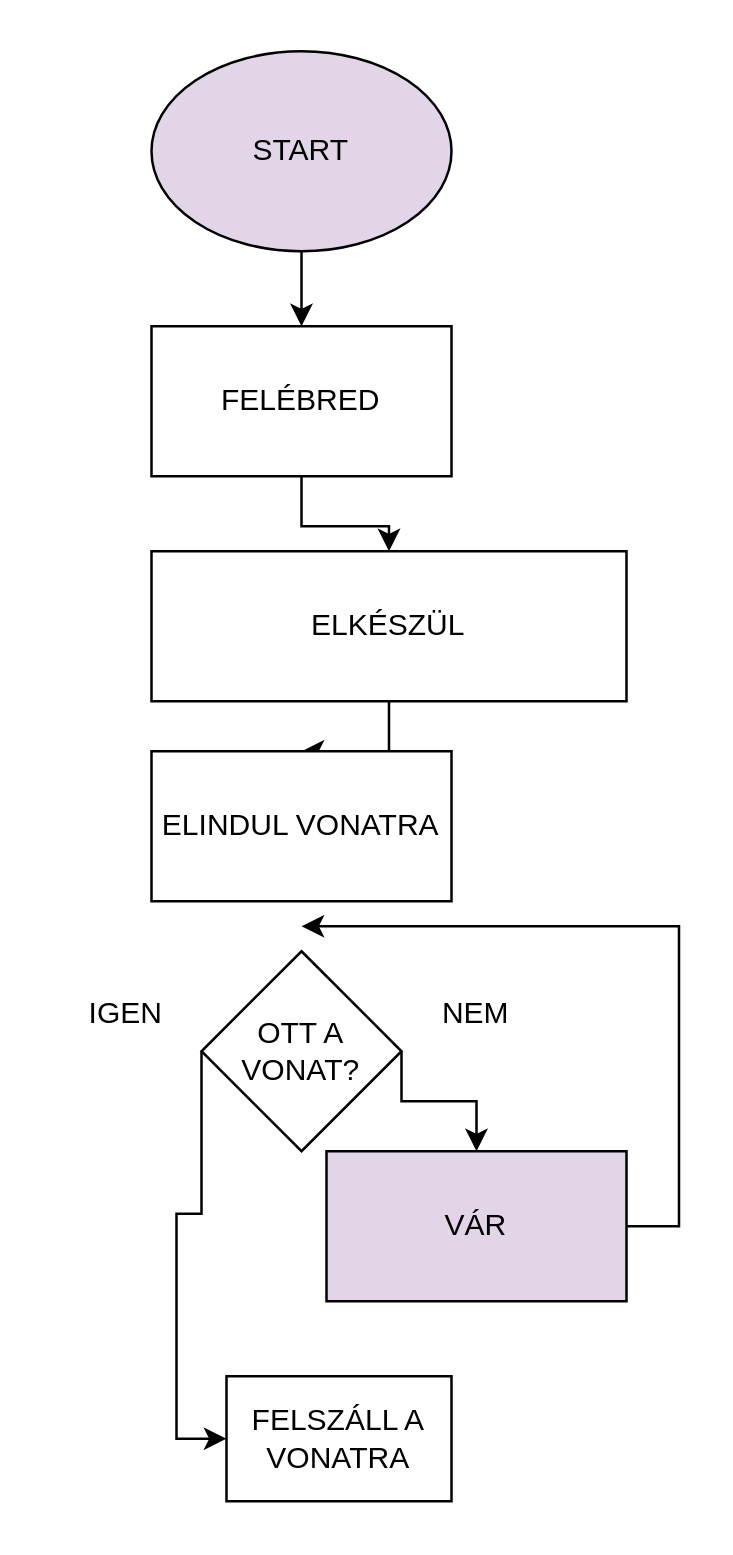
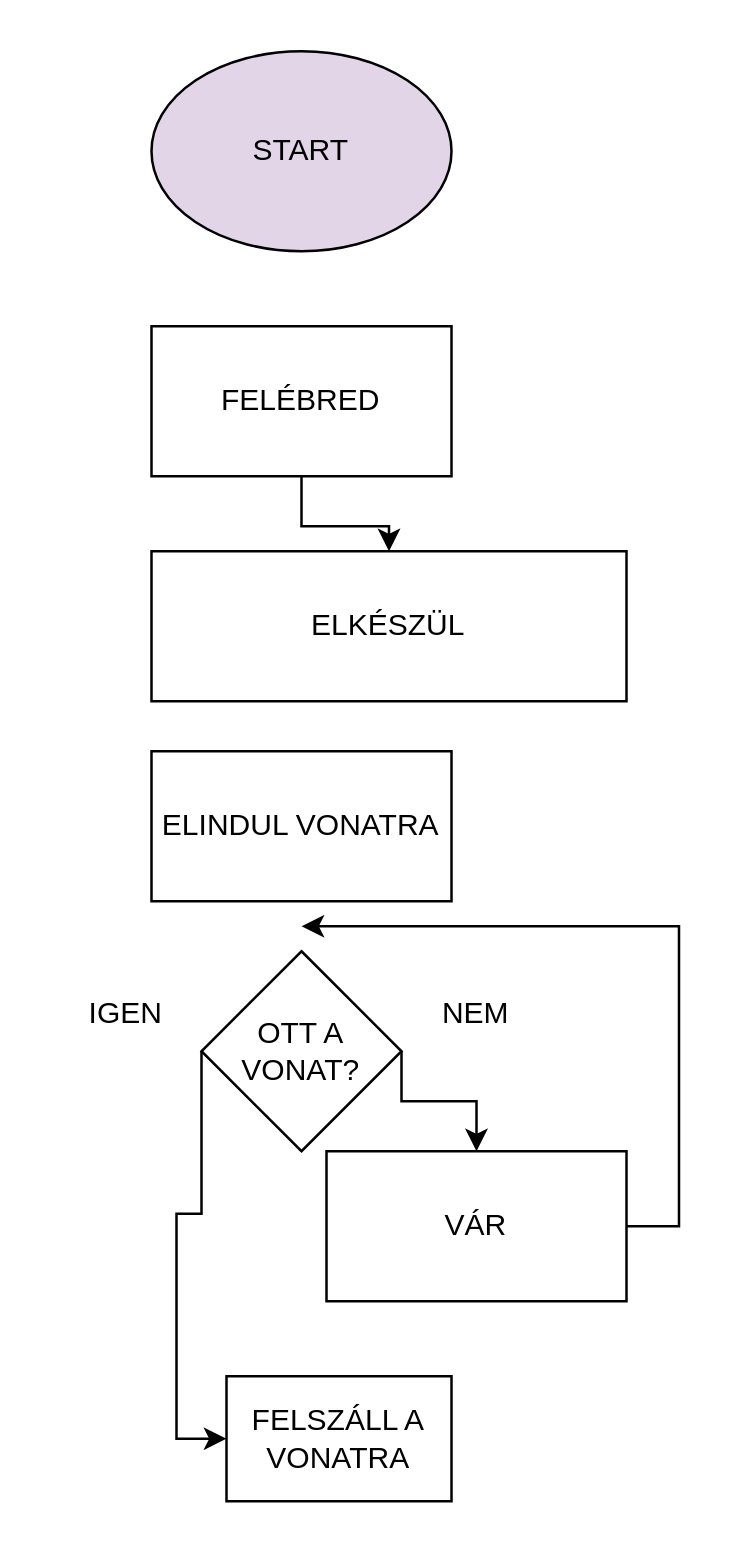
edge "START" -> "FELÉBRED": removed
edge "ELKÉSZÜL" -> "ELINDUL VONATRA": removed
node "VÁR": fillcolor #e1d5e7 -> #ffffff
